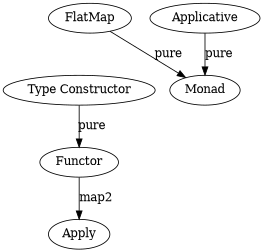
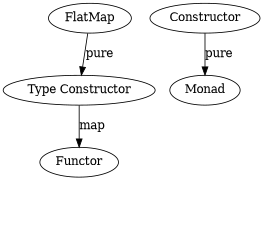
node "Applicative": label "Applicative" -> "Constructor"
edge "FlatMap" -> "Monad": now "FlatMap" -> "Type Constructor"
edge "Type Constructor" -> "Functor": label "pure" -> "map"
node "Apply": removed
